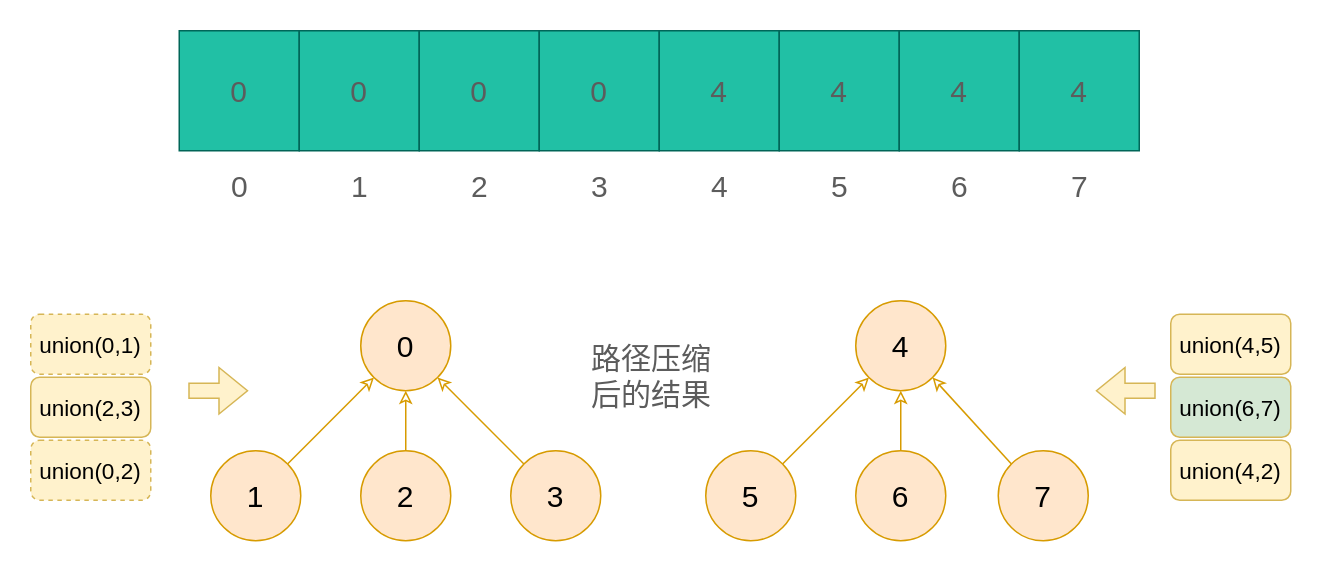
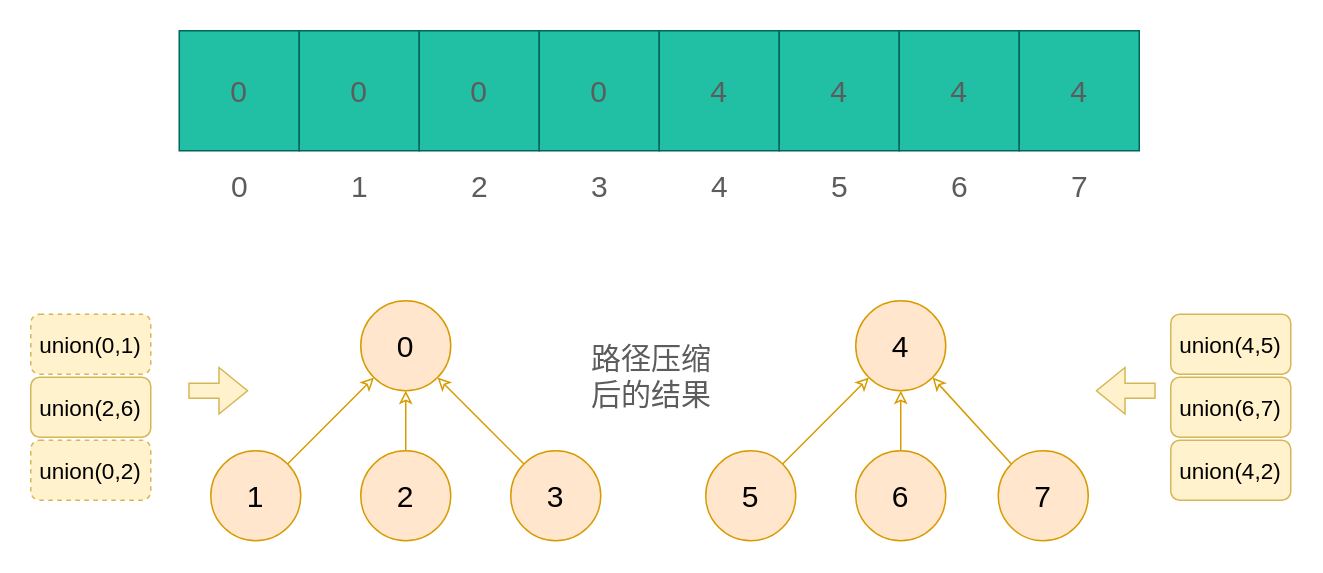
node "union(2,3)": label "union(2,3)" -> "union(2,6)"
node "union(6,7)": fillcolor #d5e8d4 -> #fff2cc
